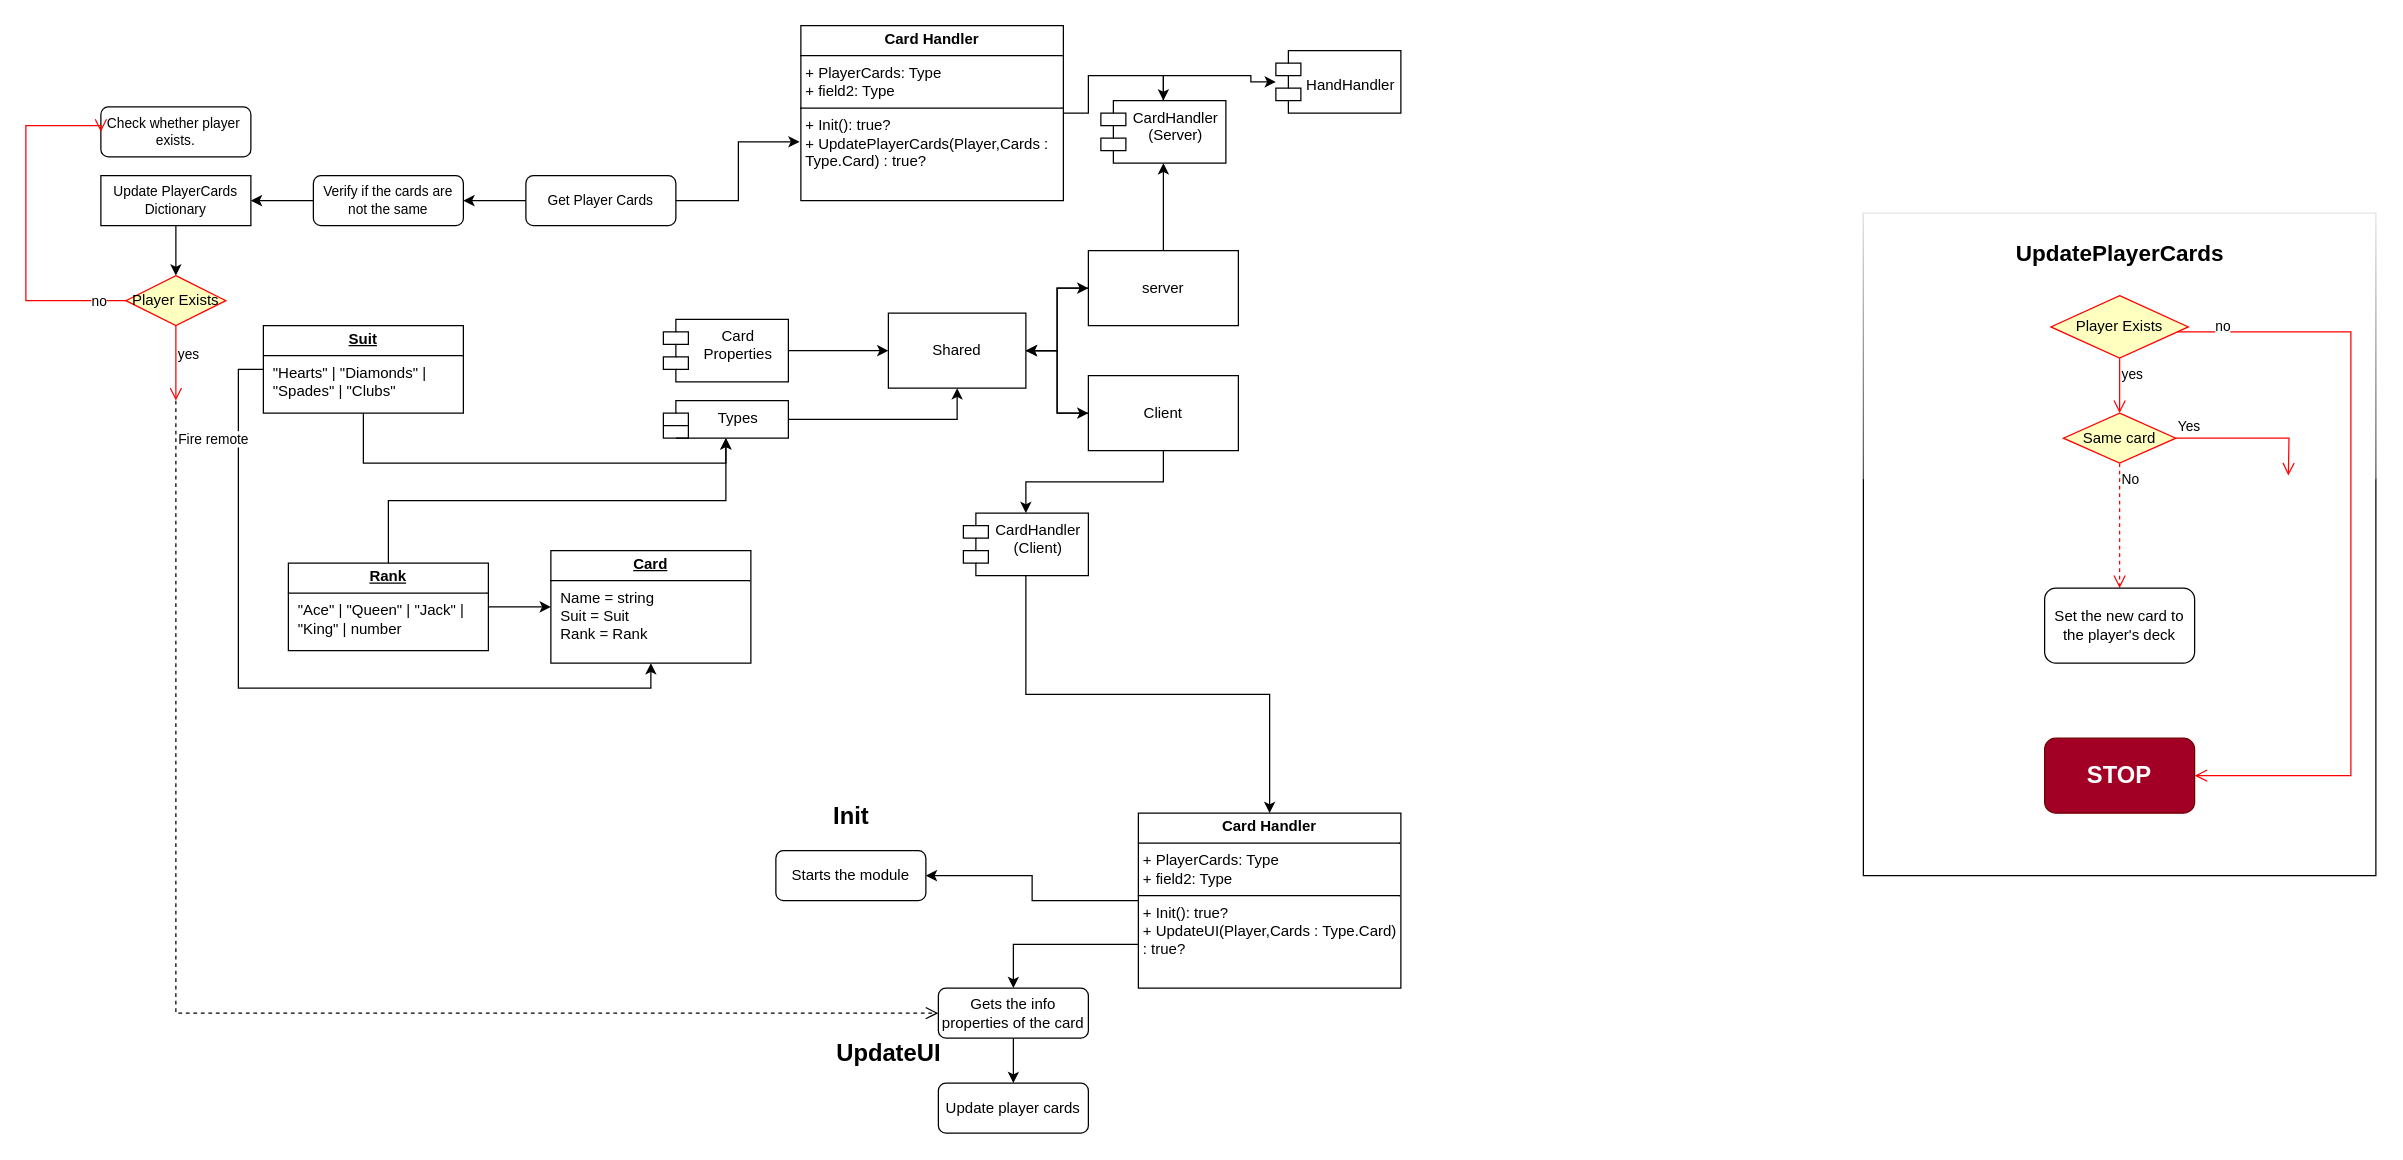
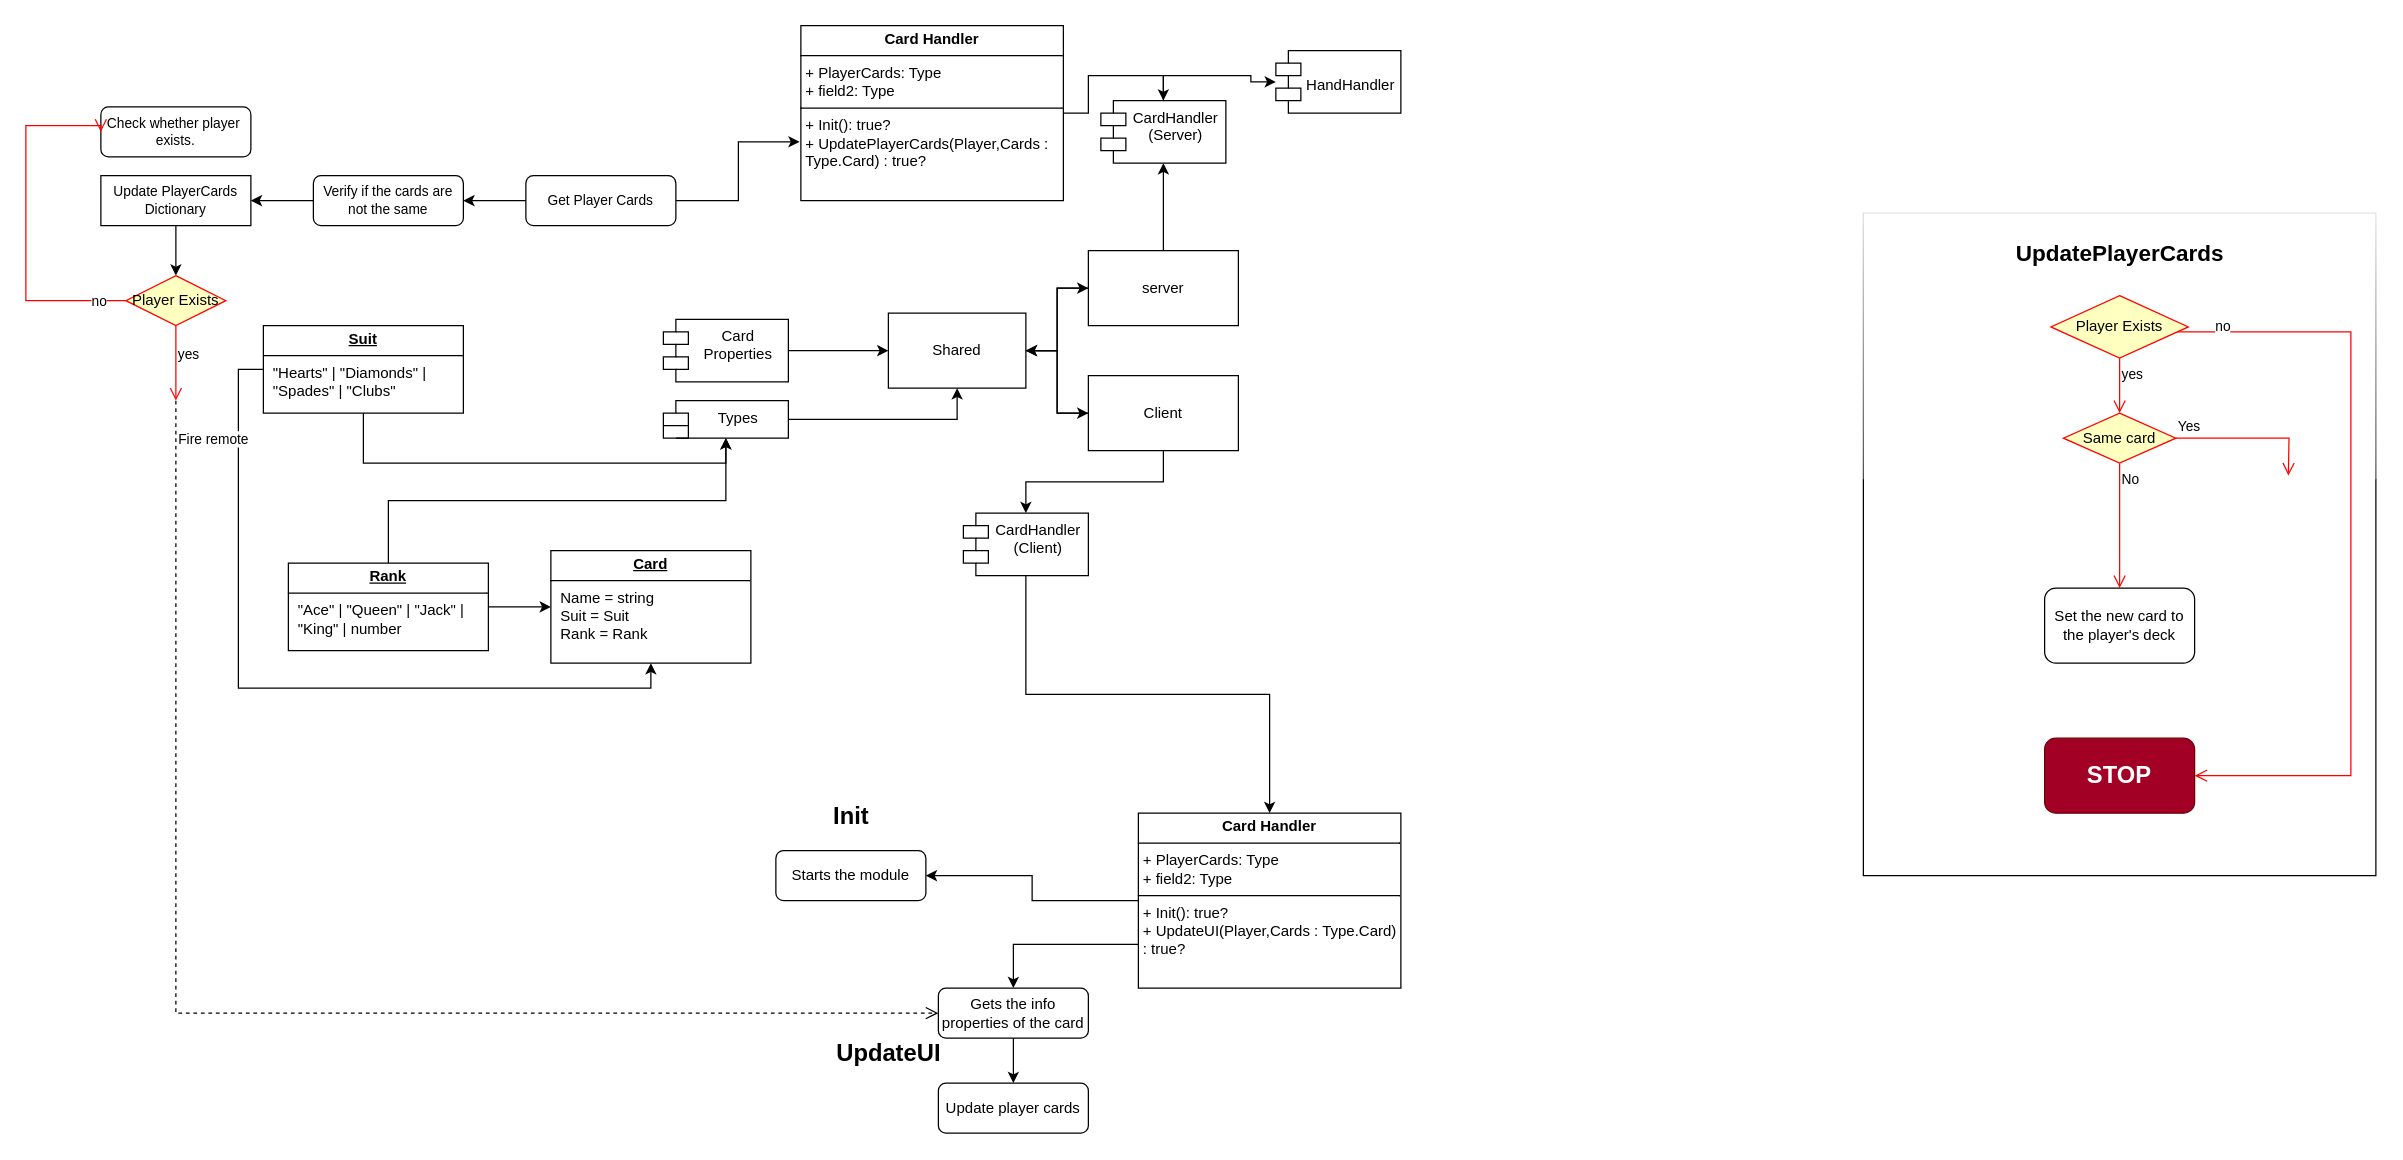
edge "Same card" -> "Set the new card to the player's deck": style dashed -> solid
